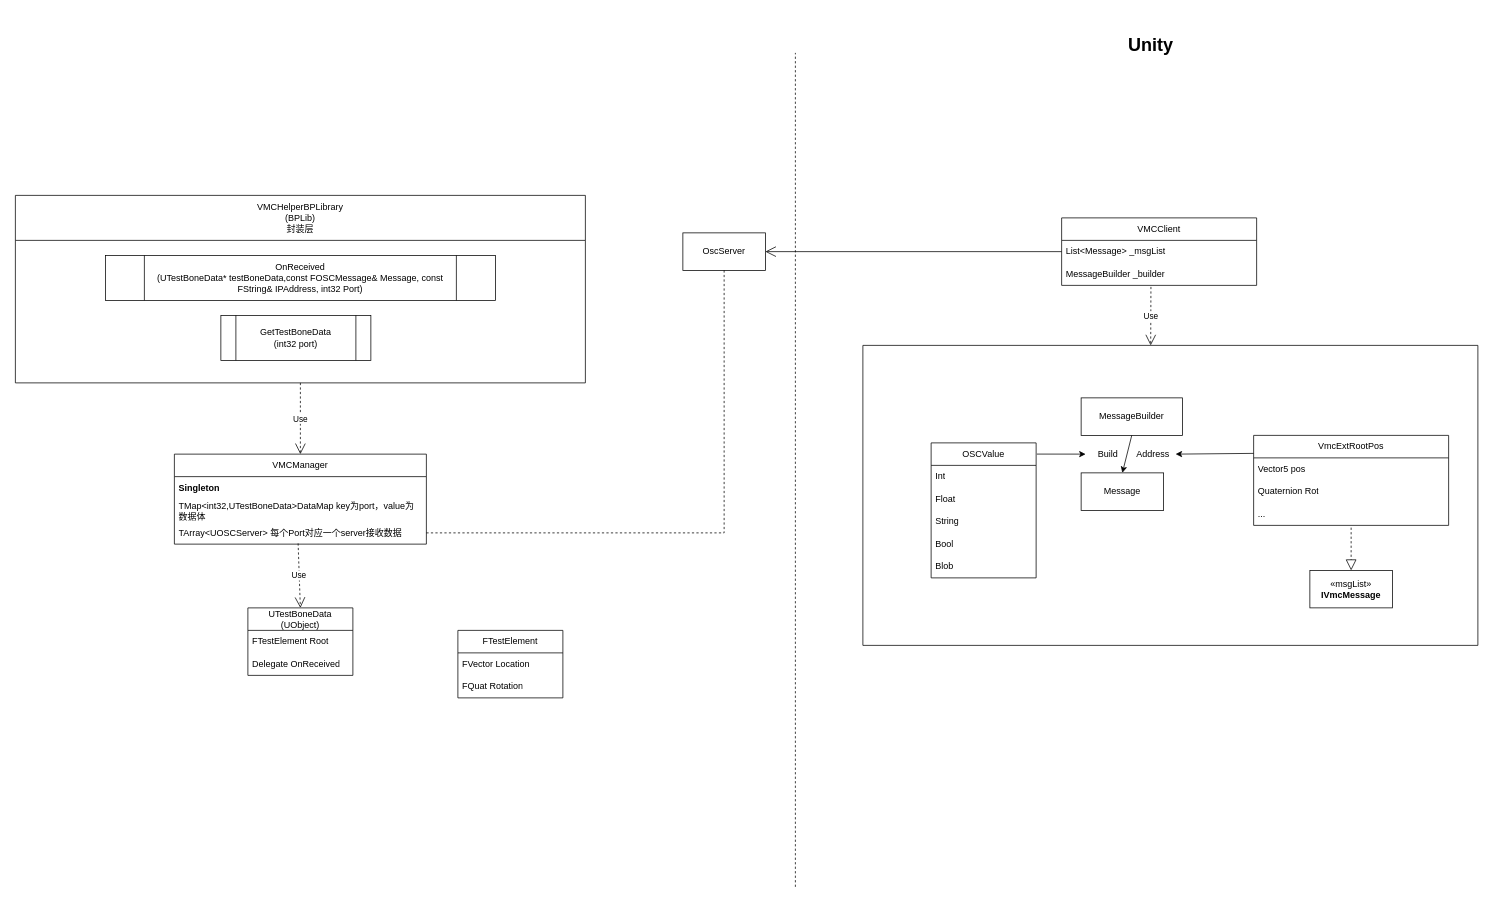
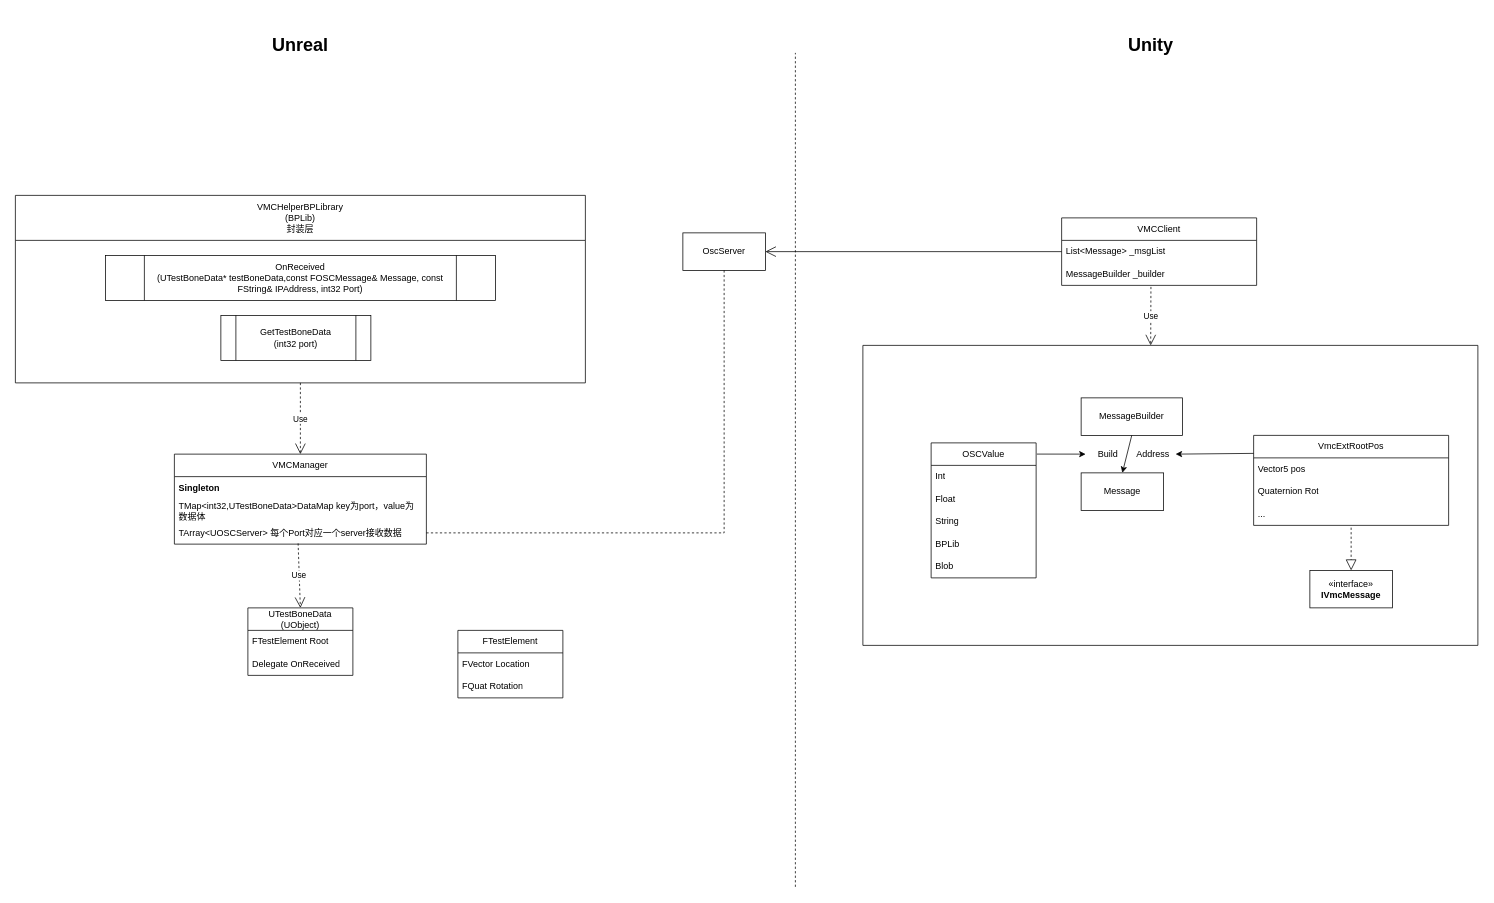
node "Unreal": added
node "Bool": label "Bool" -> "BPLib"
node "«msgList» IVmcMessage": label "«msgList» IVmcMessage" -> "«interface» IVmcMessage"
